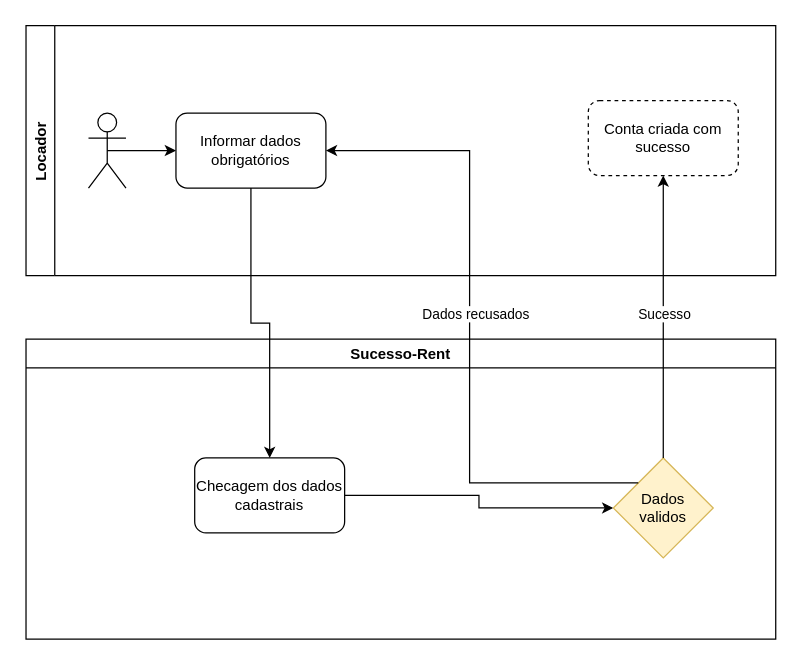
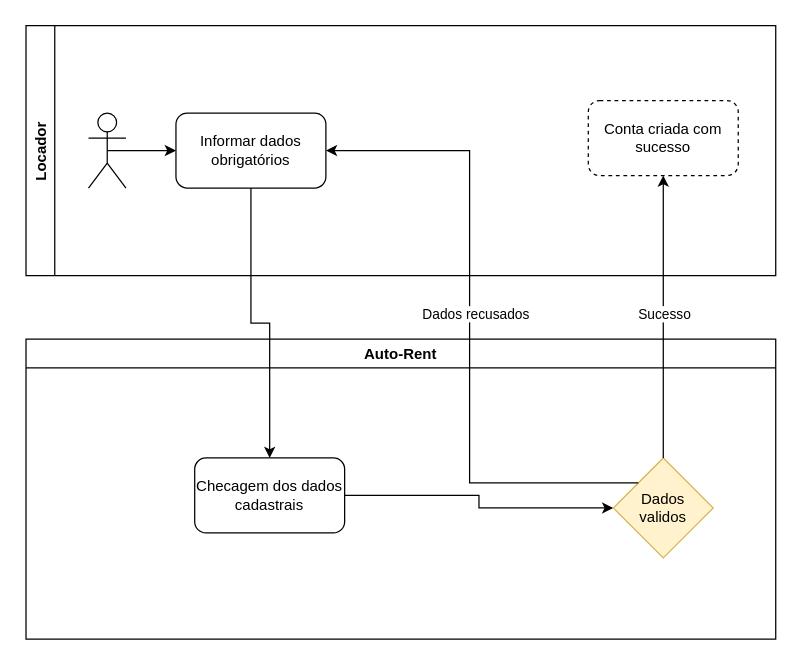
node "Sucesso-Rent": label "Sucesso-Rent" -> "Auto-Rent"
